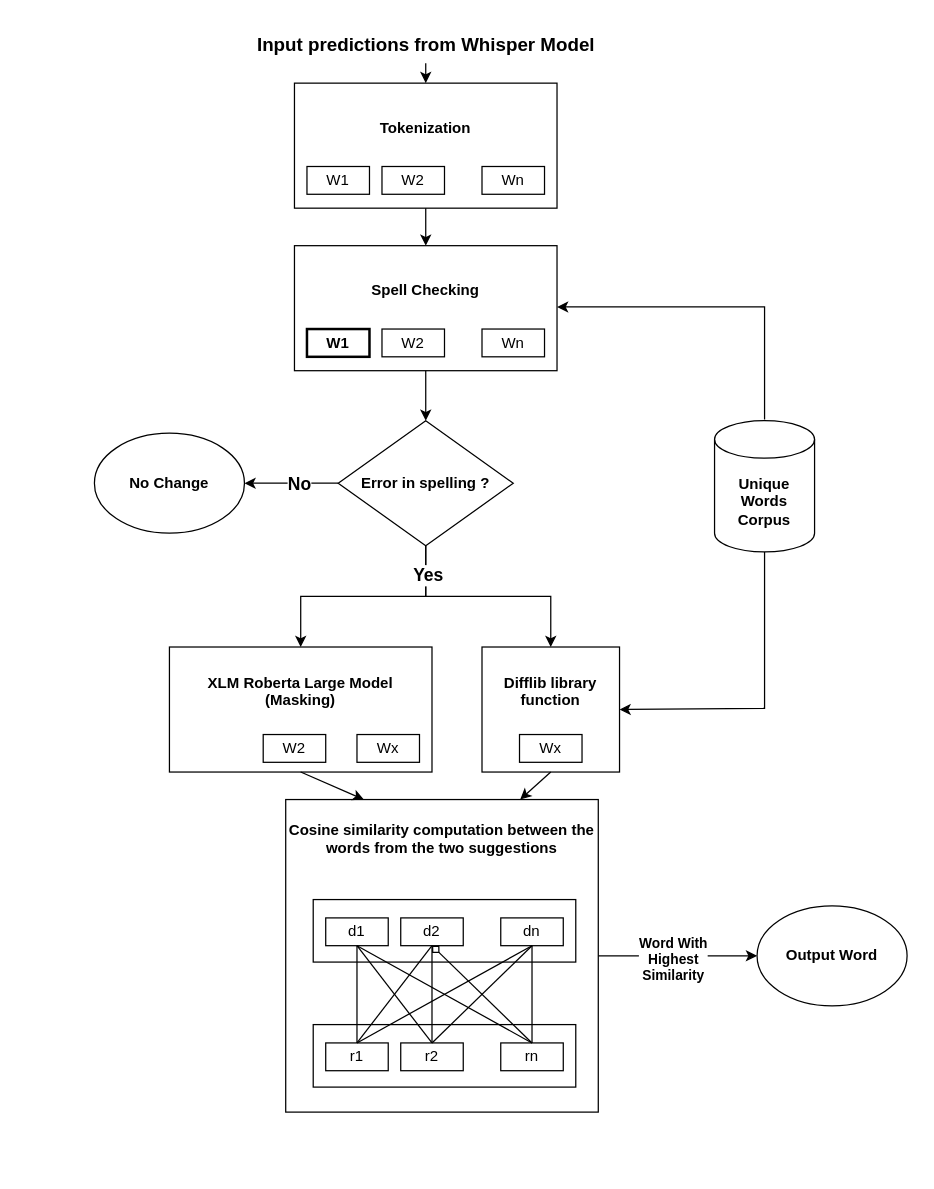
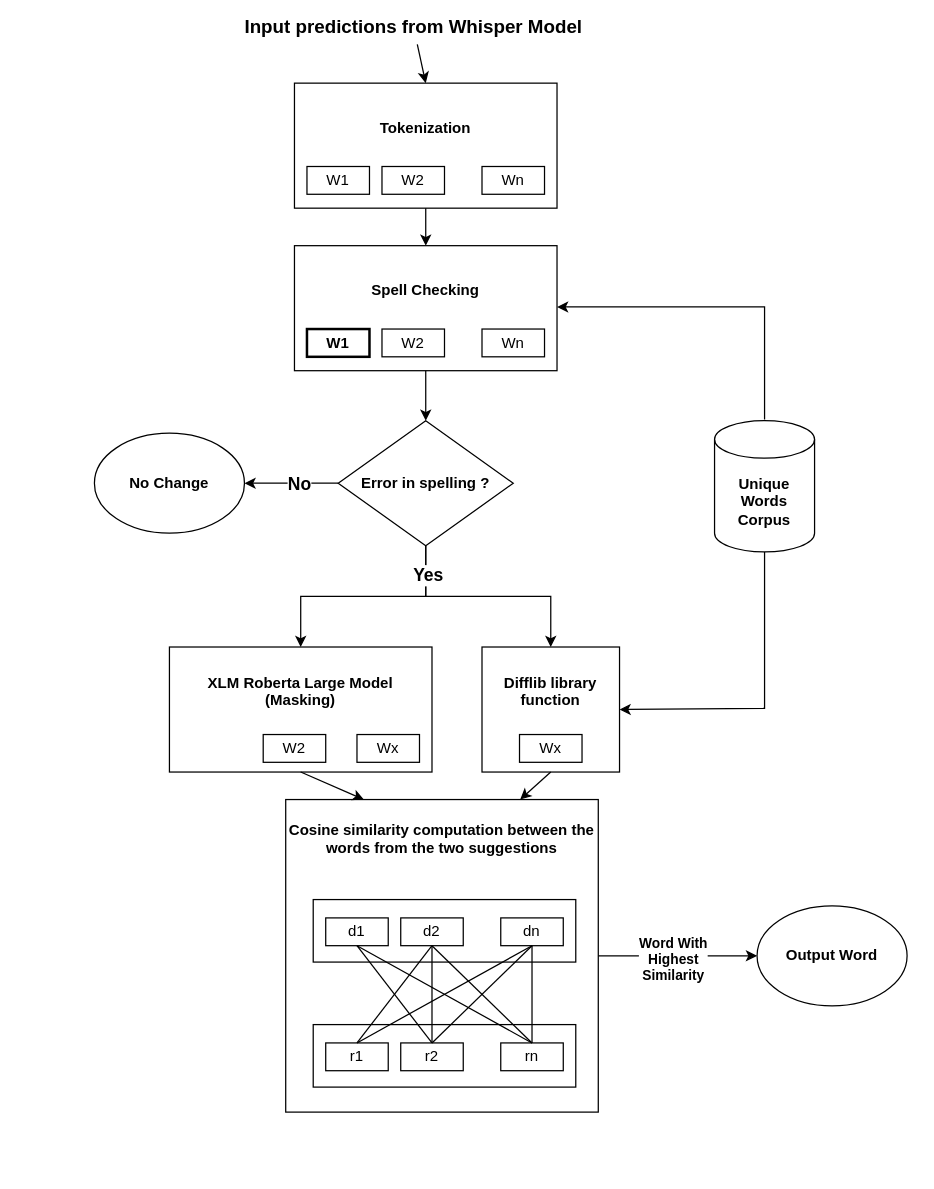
node "Input predictions from Whisper Model": moved (426, 44) -> (413, 26)
edge "rn" -> "d2": arrowhead diamond -> none
edge "d1" -- "r1": removed
